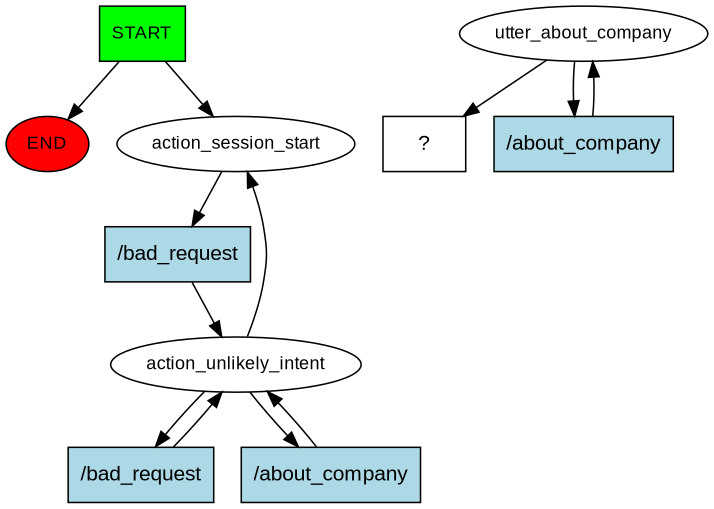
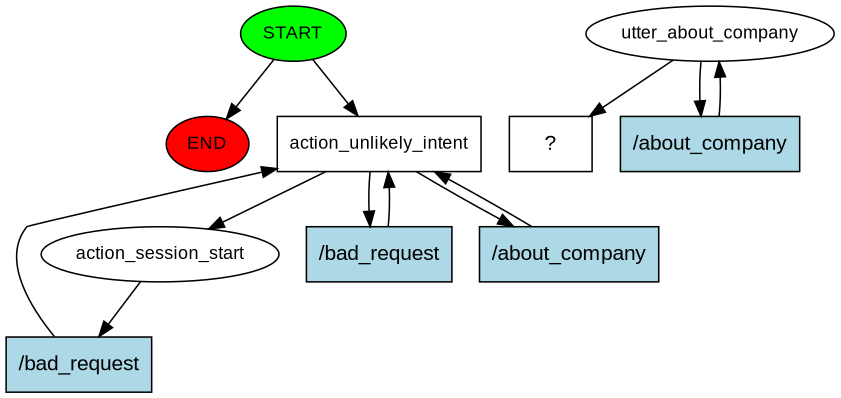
node "START": shape box -> ellipse
edge "START" -> "action_session_start": now "START" -> "action_unlikely_intent"
node "action_unlikely_intent": shape ellipse -> box
